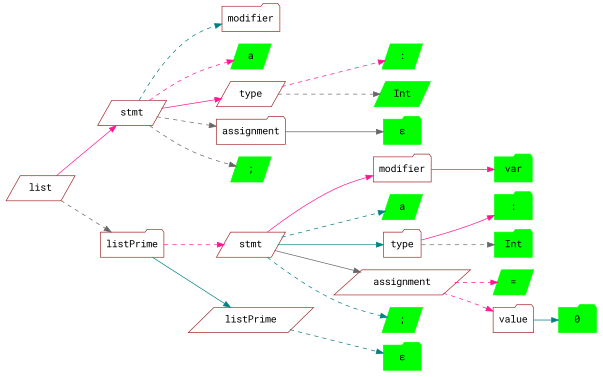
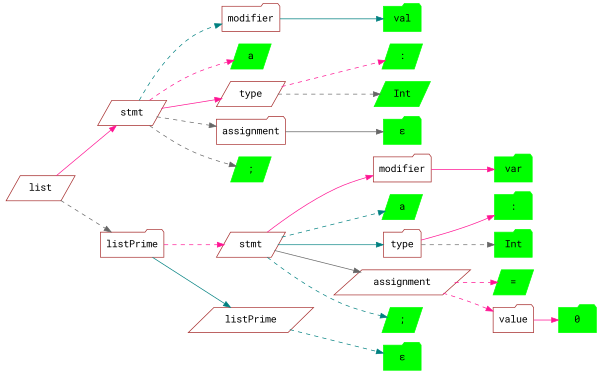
node "val": added
edge "value" -> "0": color teal -> deeppink
